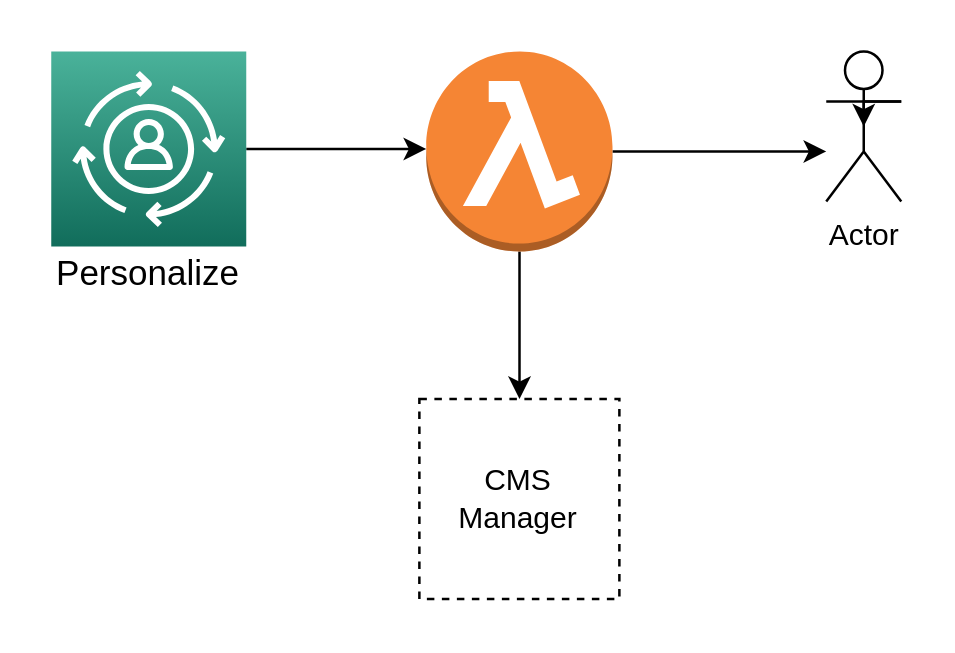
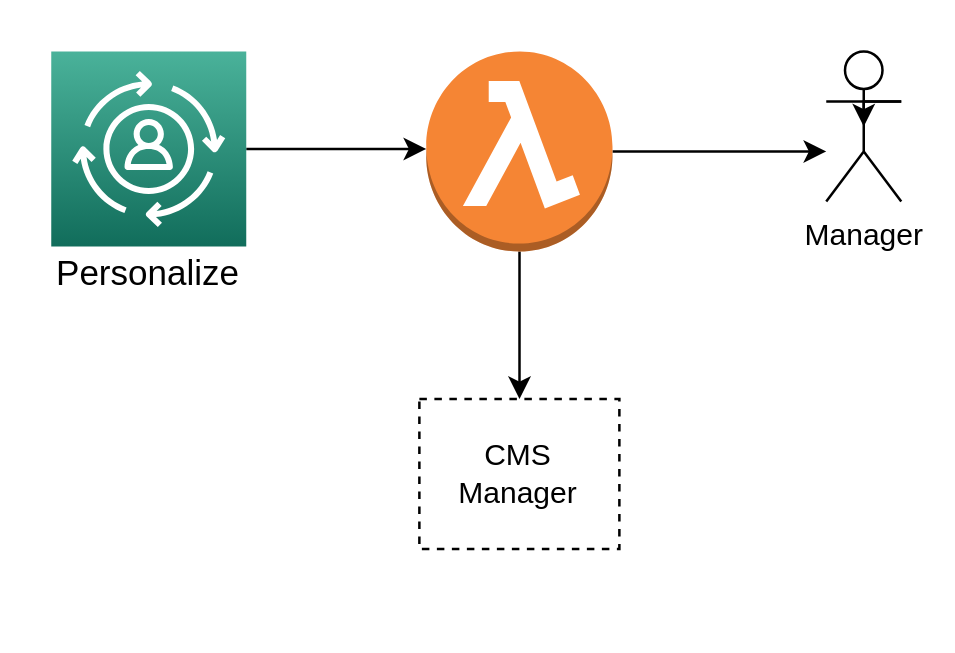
node "Actor": label "Actor" -> "Manager"
node "CMS Manager": size 200x200 -> 200x150
